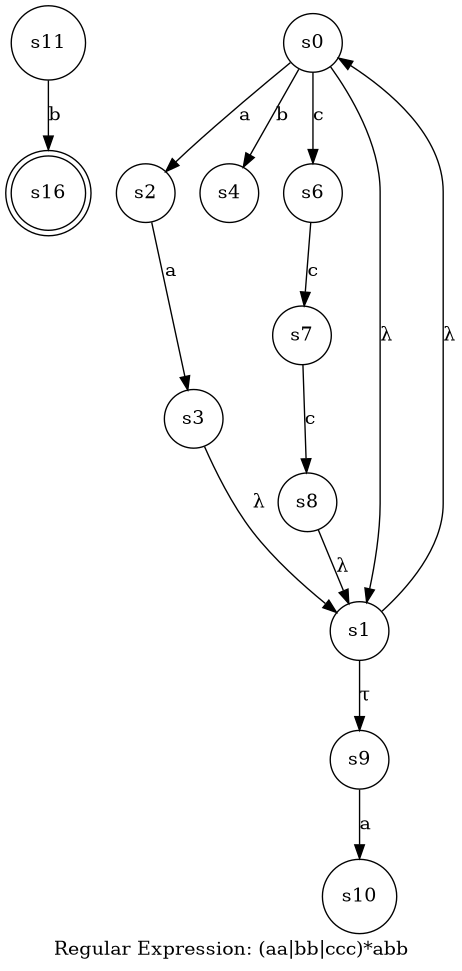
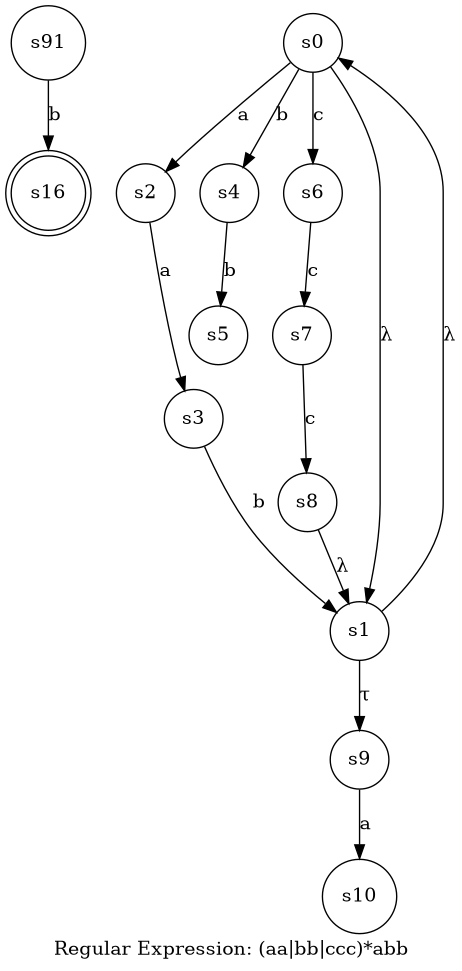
node "s11": label "s11" -> "s91"
node "s5": added
edge "s3" -> "s1": label "λ" -> "b"
